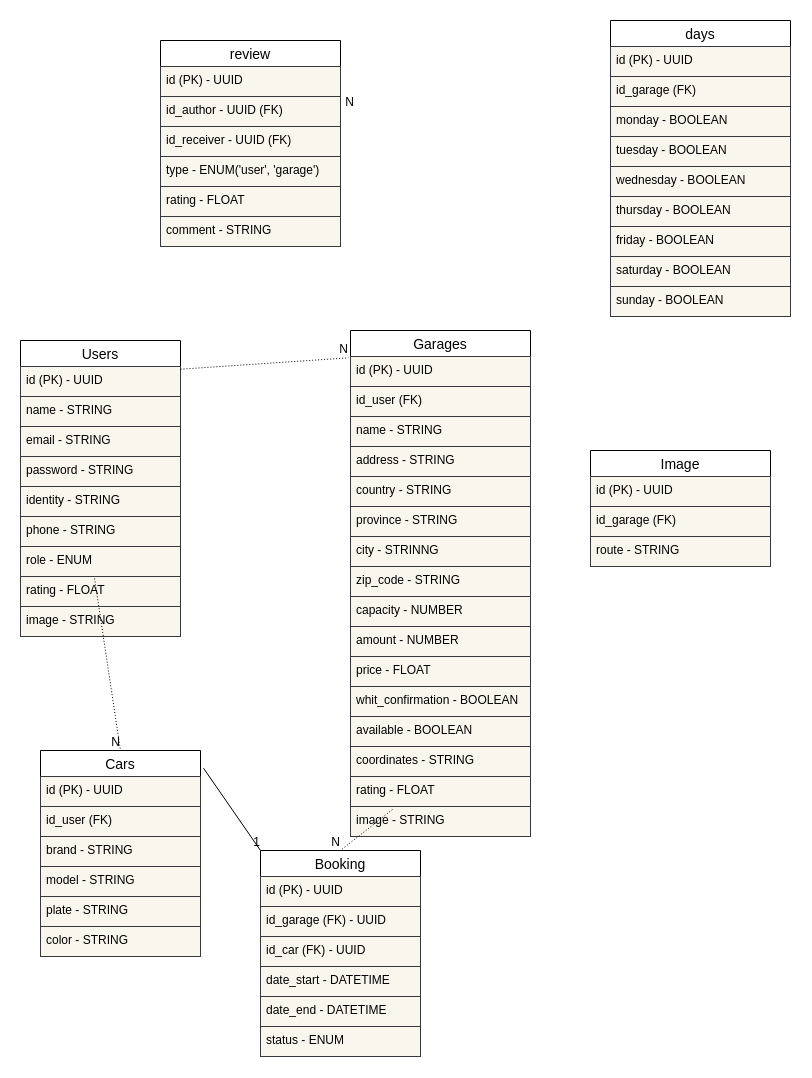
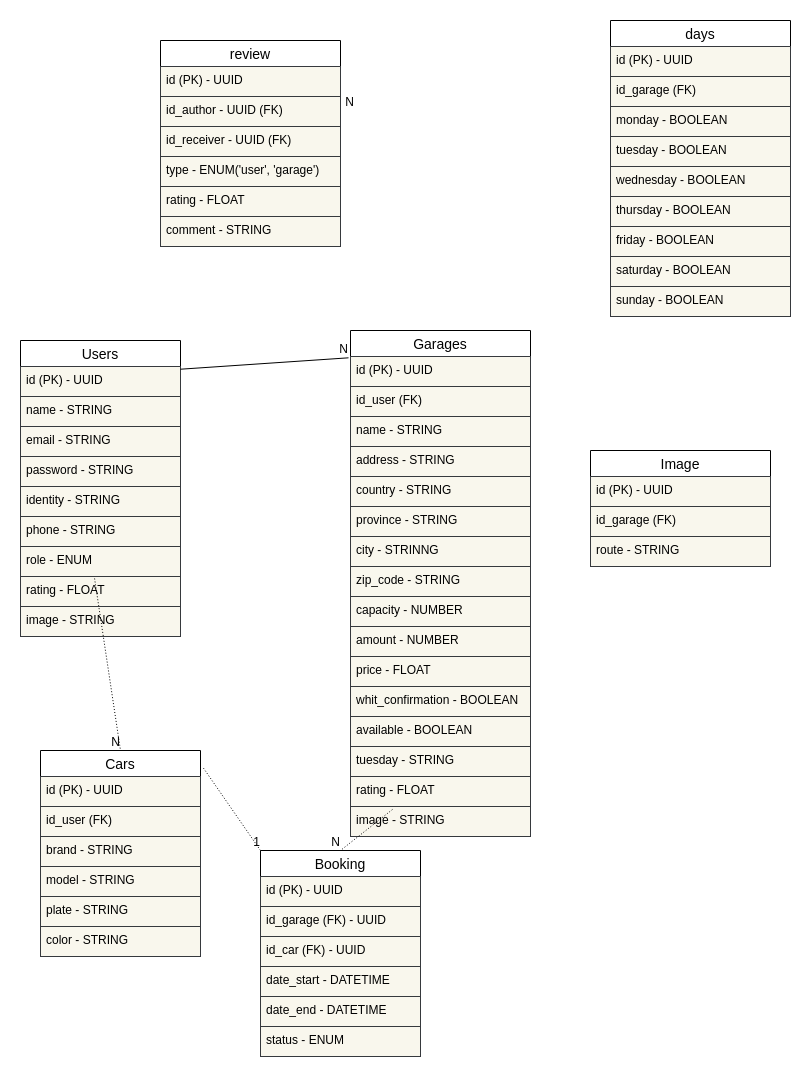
edge "Users" -- "Garages": style dashed -> solid
node "coordinates - STRING": label "coordinates - STRING" -> "tuesday - STRING"
edge "Cars" -- "Booking": style solid -> dashed
